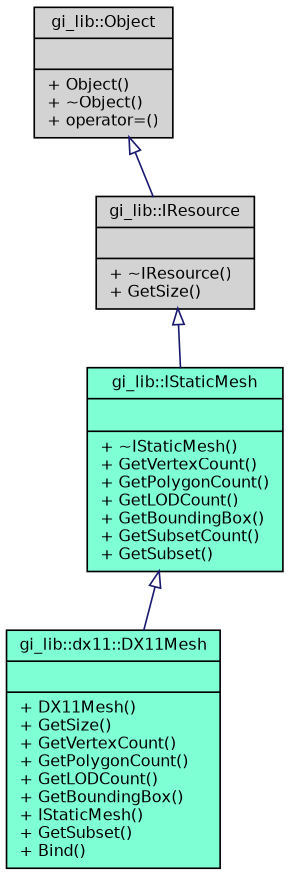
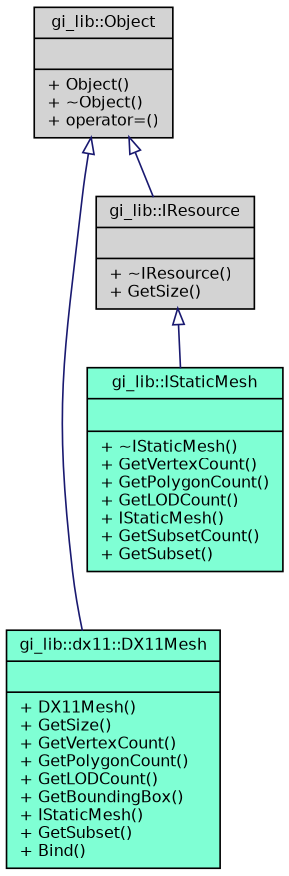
node "gi_lib::IStaticMesh": text "+ GetBoundingBox()" -> "+ IStaticMesh()"
edge "gi_lib::dx11::DX11Mesh" -> "gi_lib::IStaticMesh": now "gi_lib::dx11::DX11Mesh" -> "gi_lib::Object"
